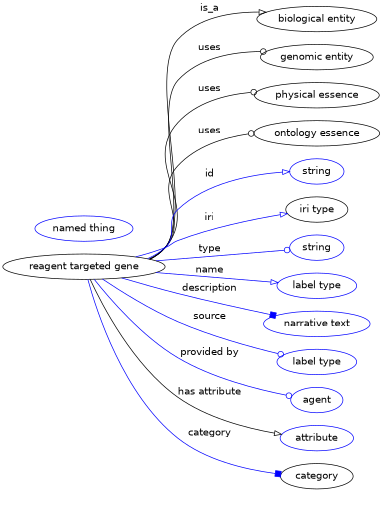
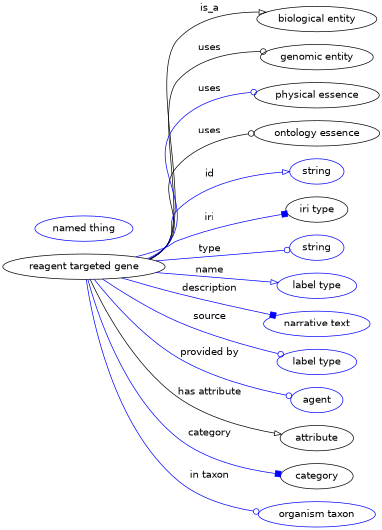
edge "reagent targeted gene" -> "physical essence": color black -> blue
edge "reagent targeted gene" -> "iri type": arrowhead onormal -> box
node "attribute": color blue -> black
node "organism taxon": added
